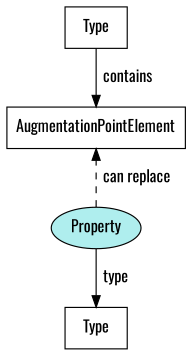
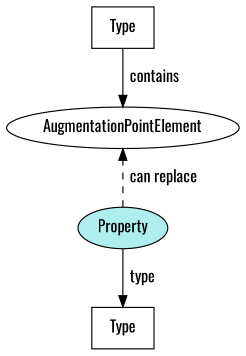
node "AugmentationPointElement": shape box -> ellipse
